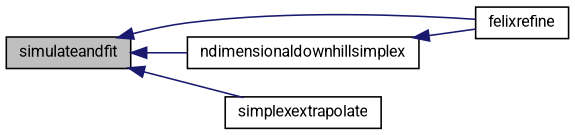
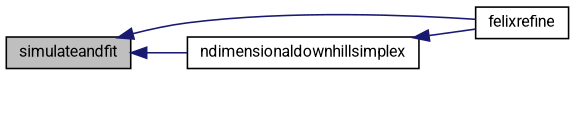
node "simplexextrapolate": removed
